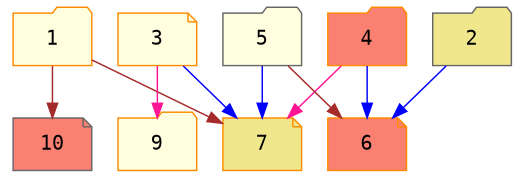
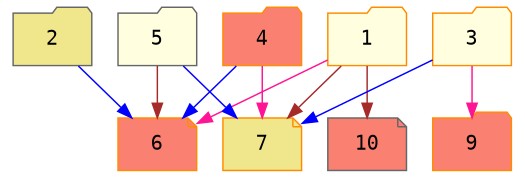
node "3": shape note -> folder
edge "1" -> "6": added
node "9": fillcolor lightyellow -> salmon
